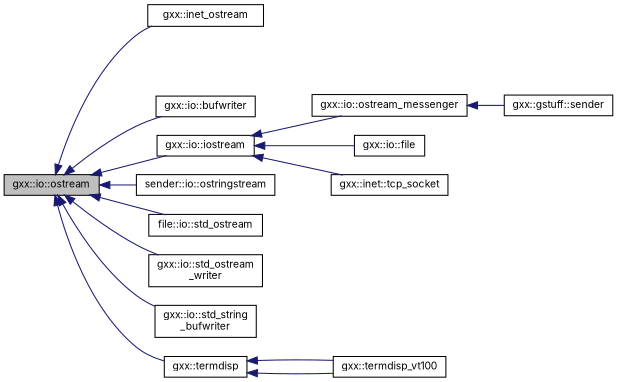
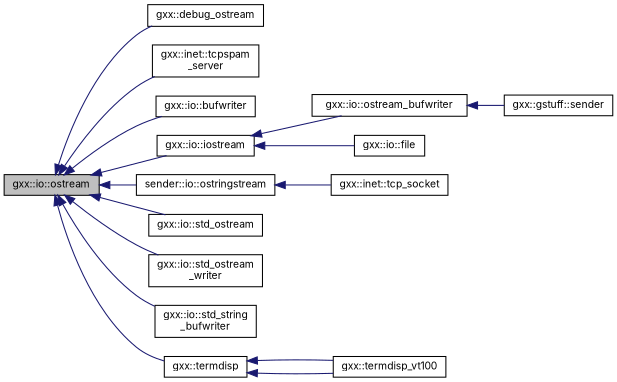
node "gxx::inet_ostream": label "gxx::inet_ostream" -> "gxx::debug_ostream"
node "gxx::inet::tcpspam _server": added
node "gxx::io::ostream_messenger": label "gxx::io::ostream_messenger" -> "gxx::io::ostream_bufwriter"
edge "gxx::inet::tcp_socket" -> "gxx::io::iostream": now "gxx::inet::tcp_socket" -> "sender::io::ostringstream"
node "file::io::std_ostream": label "file::io::std_ostream" -> "gxx::io::std_ostream"
